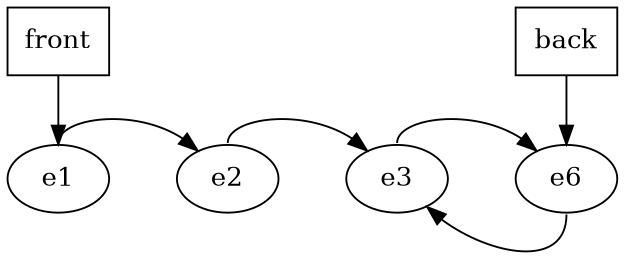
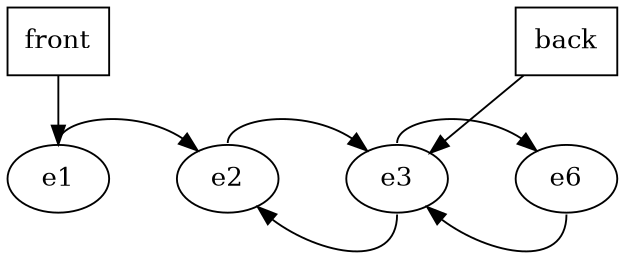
edge "back" -> "e6": now "back" -> "e3"
edge "e3" -> "e2": added
